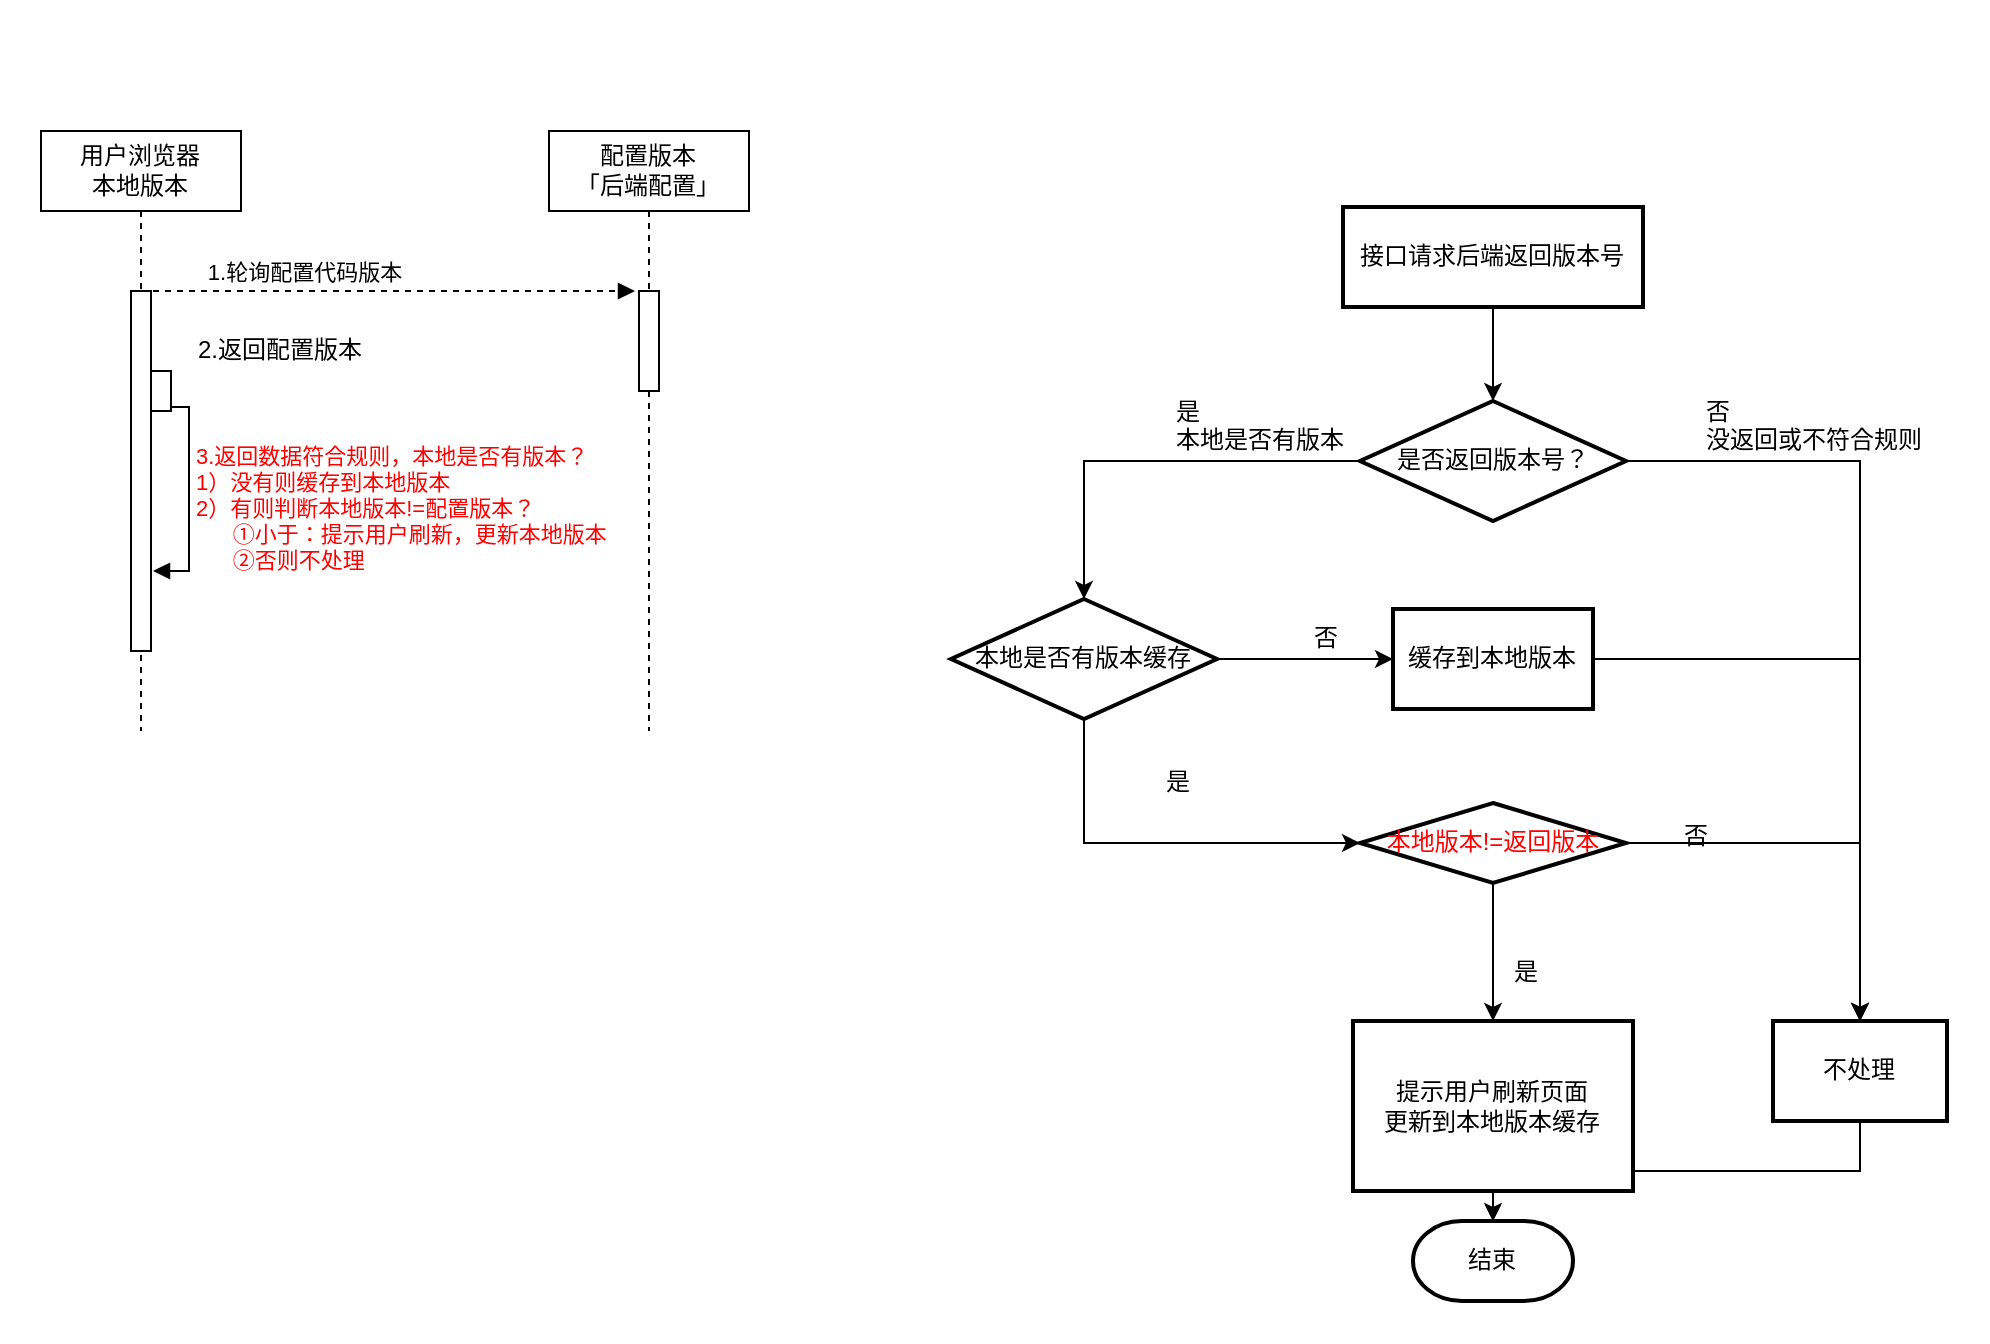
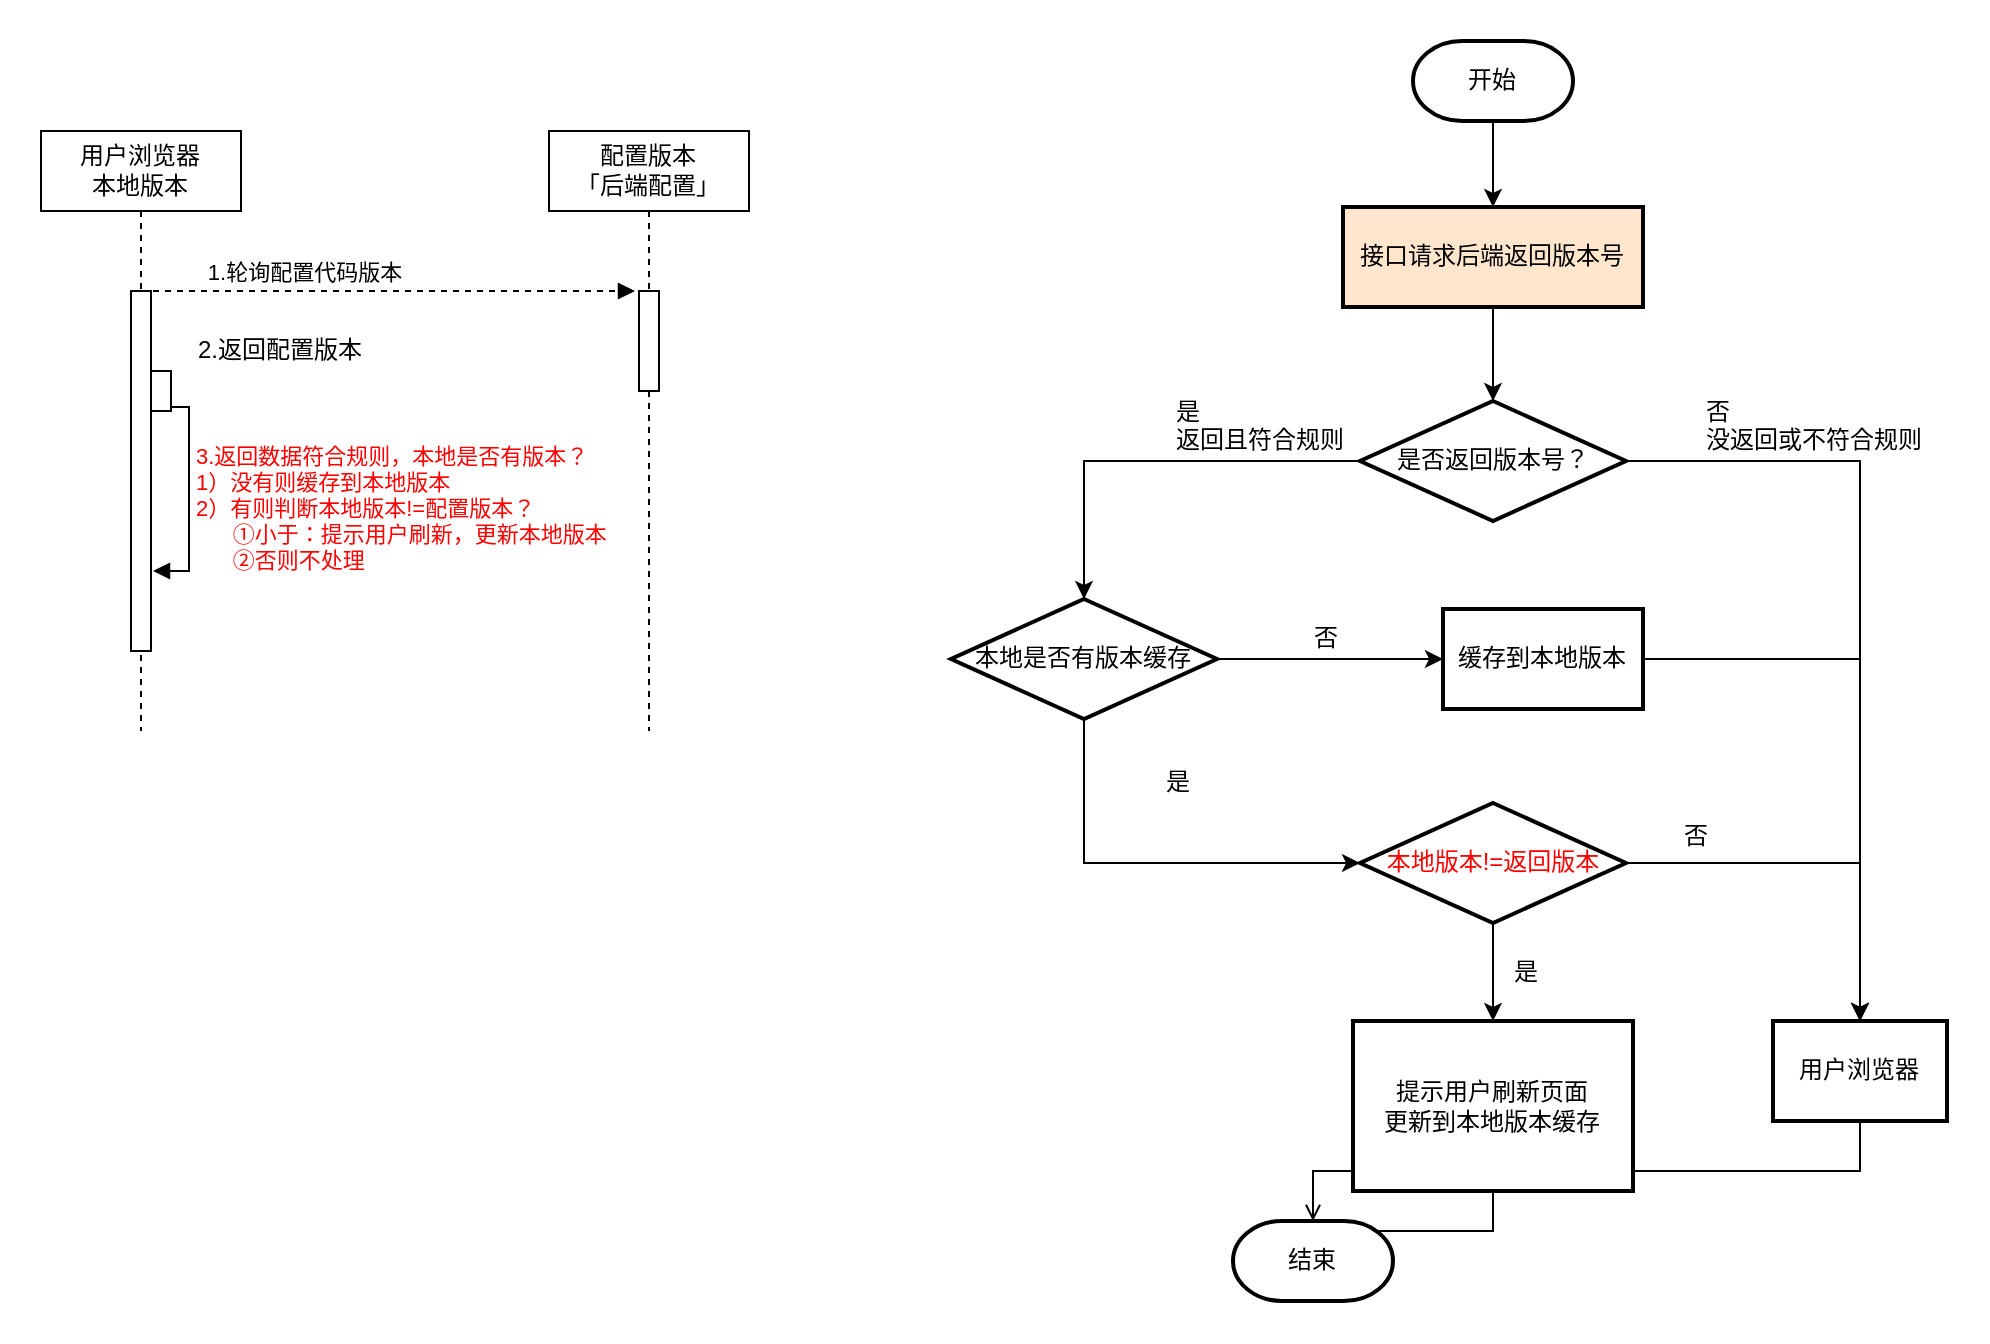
node "开始": added
edge "开始" -> "接口请求后端返回版本号": added
node "接口请求后端返回版本号": fillcolor #ffffff -> #ffe6cc
node "是 本地是否有版本": label "是 本地是否有版本" -> "是 返回且符合规则"
node "缓存到本地版本": moved (1493, 659) -> (1543, 659)
node "本地版本!=返回版本": size 266x80 -> 266x120
node "不处理": label "不处理" -> "用户浏览器"
node "结束": moved (1493, 1261) -> (1313, 1261)
